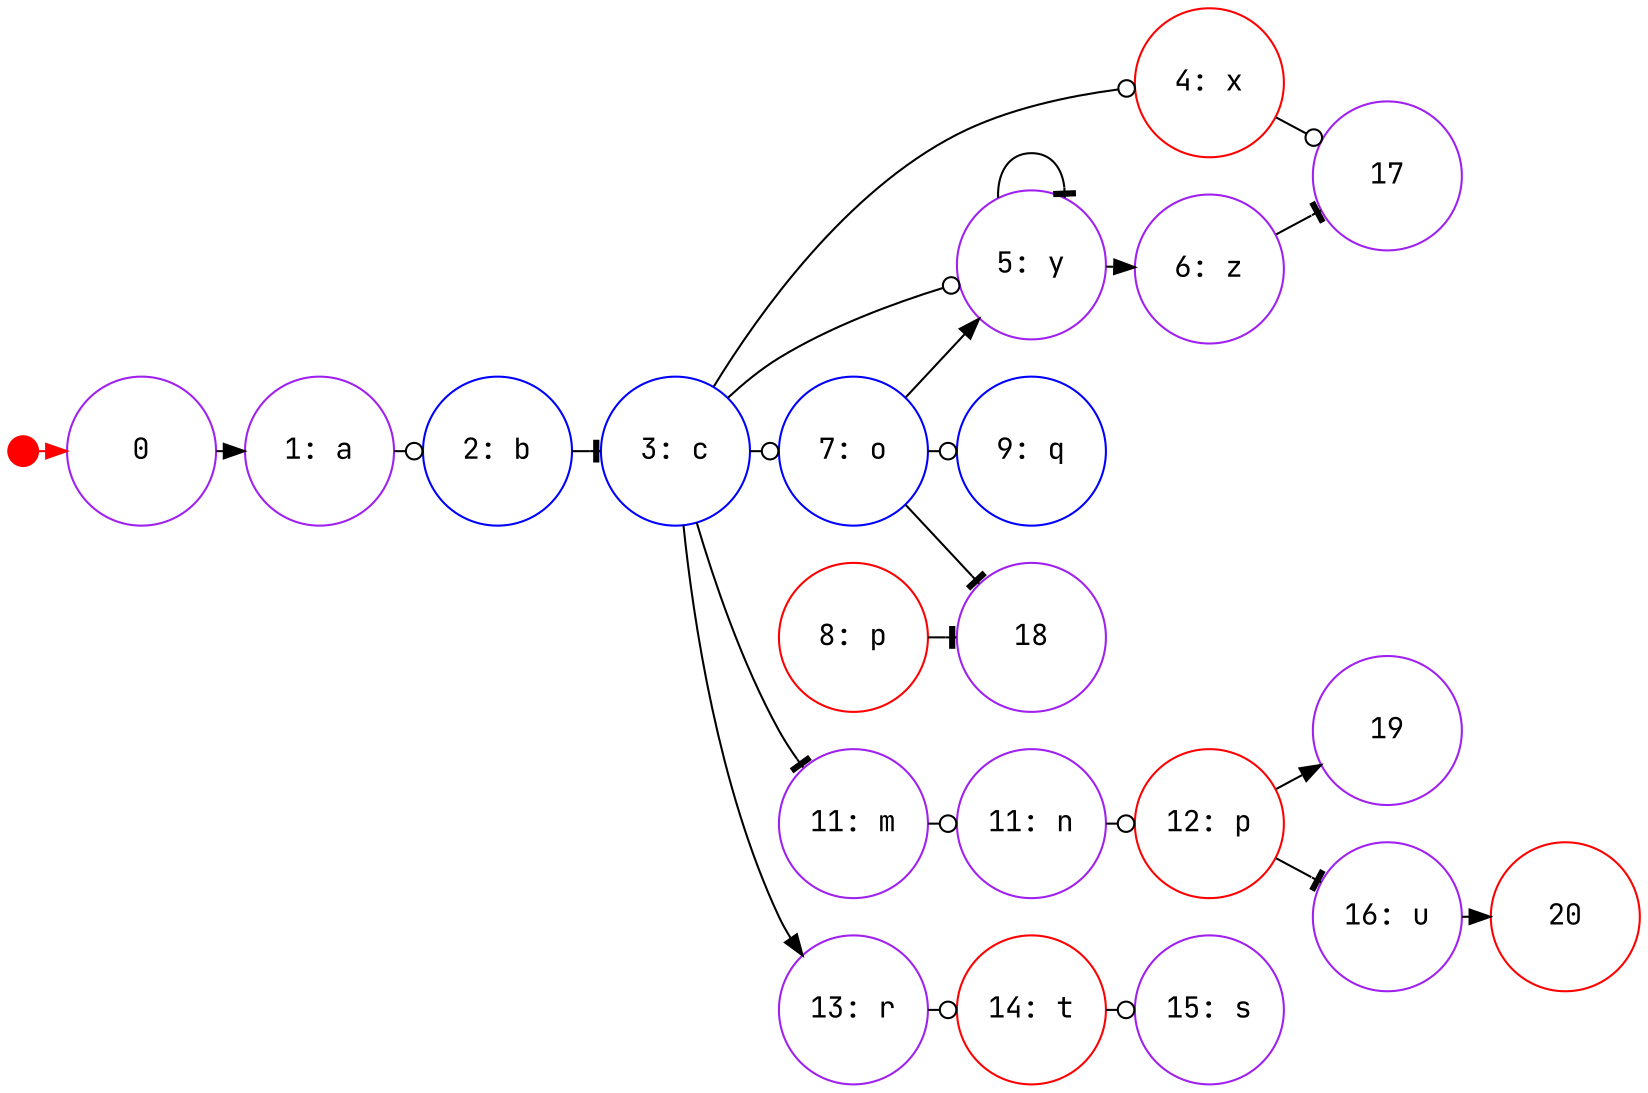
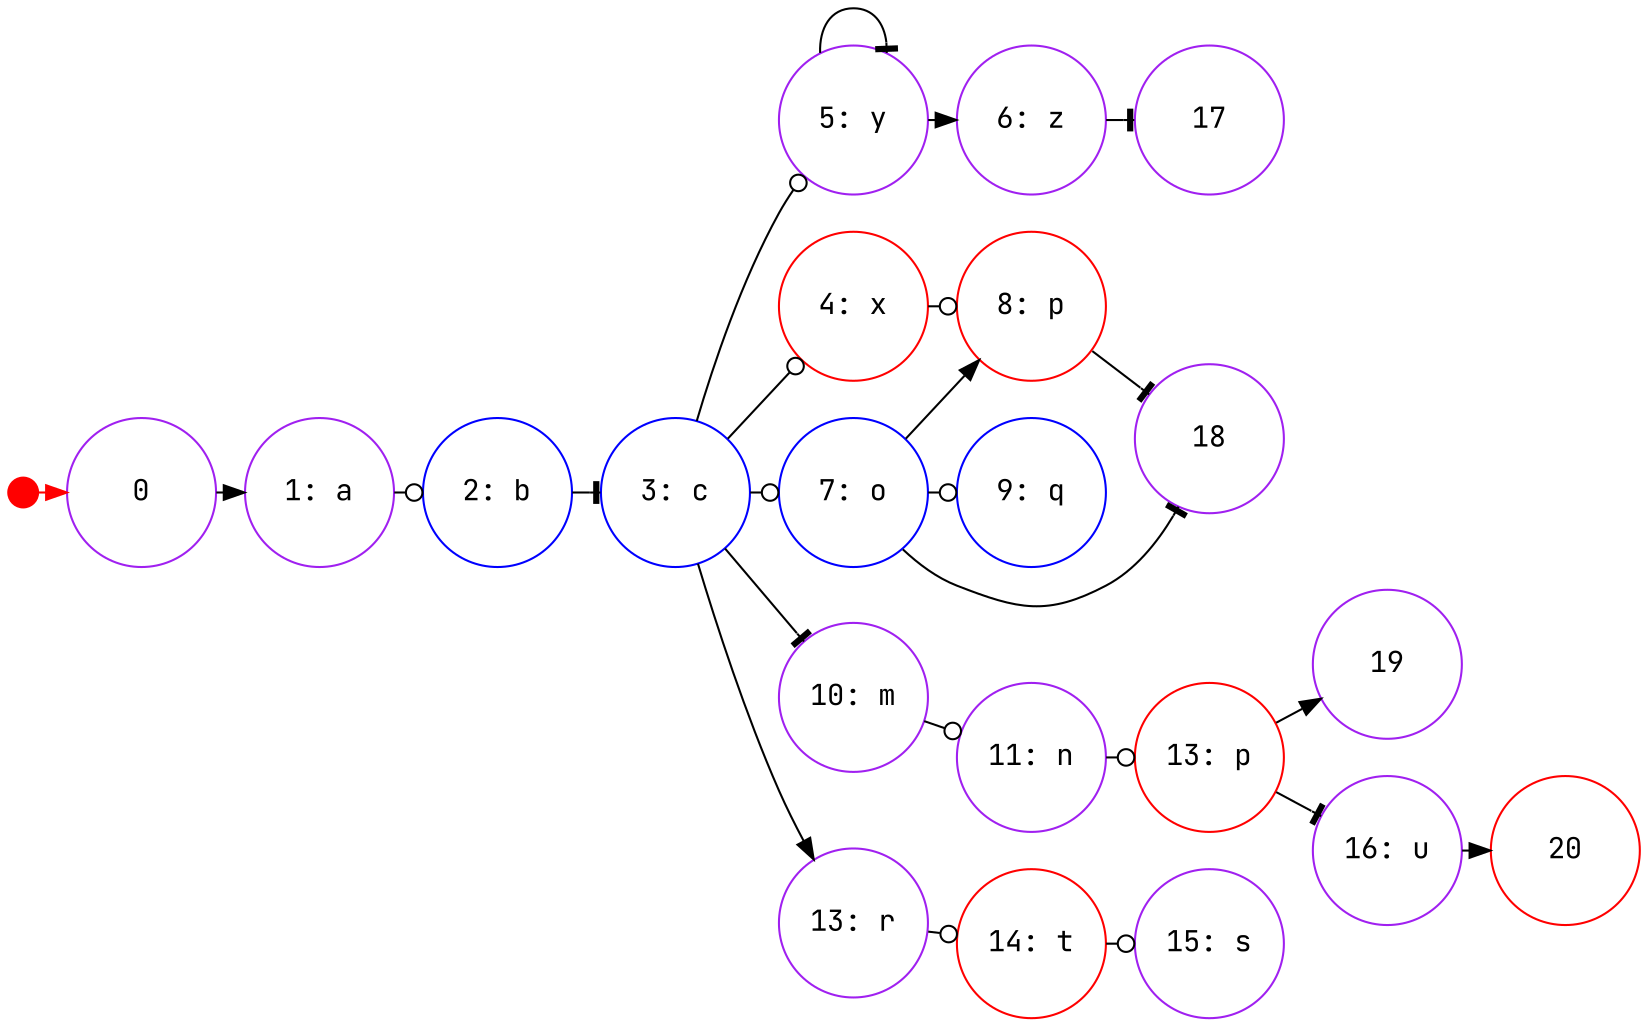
edge "4: x" -> "17": now "4: x" -> "8: p"
edge "7: o" -> "5: y": now "7: o" -> "8: p"
node "11: m": label "11: m" -> "10: m"
node "12: p": label "12: p" -> "13: p"
